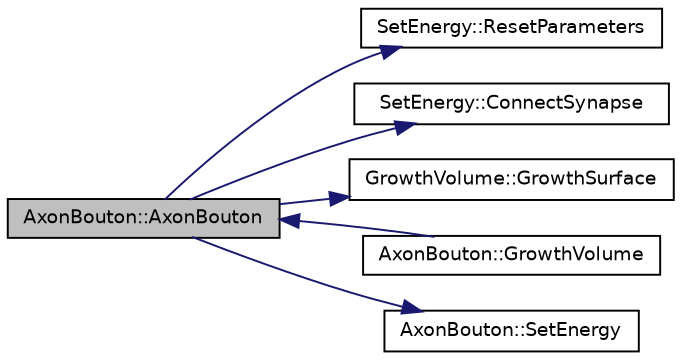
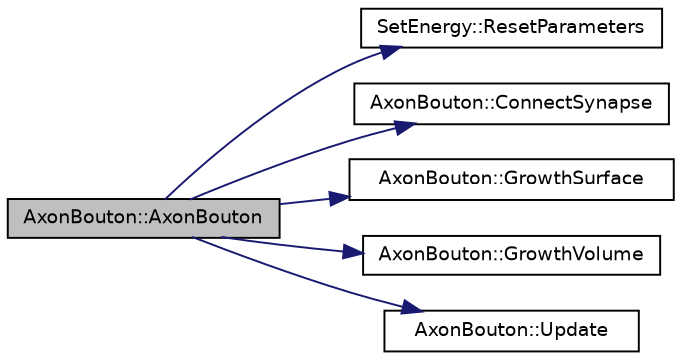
node "SetEnergy::ConnectSynapse": label "SetEnergy::ConnectSynapse" -> "AxonBouton::ConnectSynapse"
node "GrowthVolume::GrowthSurface": label "GrowthVolume::GrowthSurface" -> "AxonBouton::GrowthSurface"
edge "AxonBouton::GrowthVolume" -> "AxonBouton::AxonBouton": reversed
node "AxonBouton::SetEnergy": label "AxonBouton::SetEnergy" -> "AxonBouton::Update"
